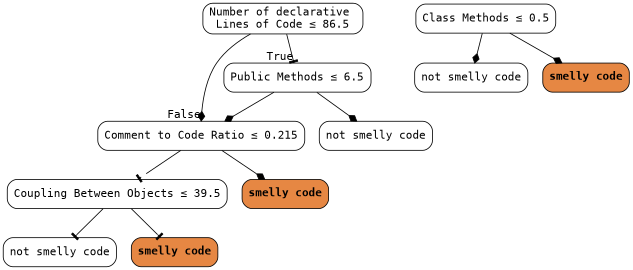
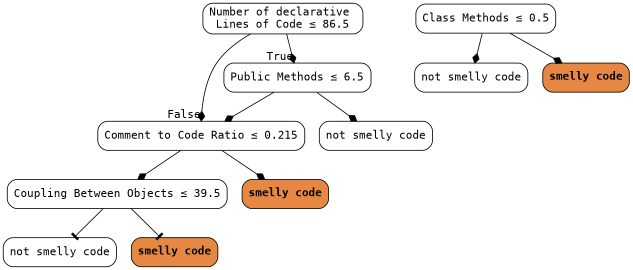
edge "Number of declarative" -> "Public Methods ≤ 6.5": arrowhead tee -> diamond
edge "Comment to Code Ratio ≤ 0.215" -> "Coupling Between Objects ≤ 39.5": arrowhead tee -> diamond
